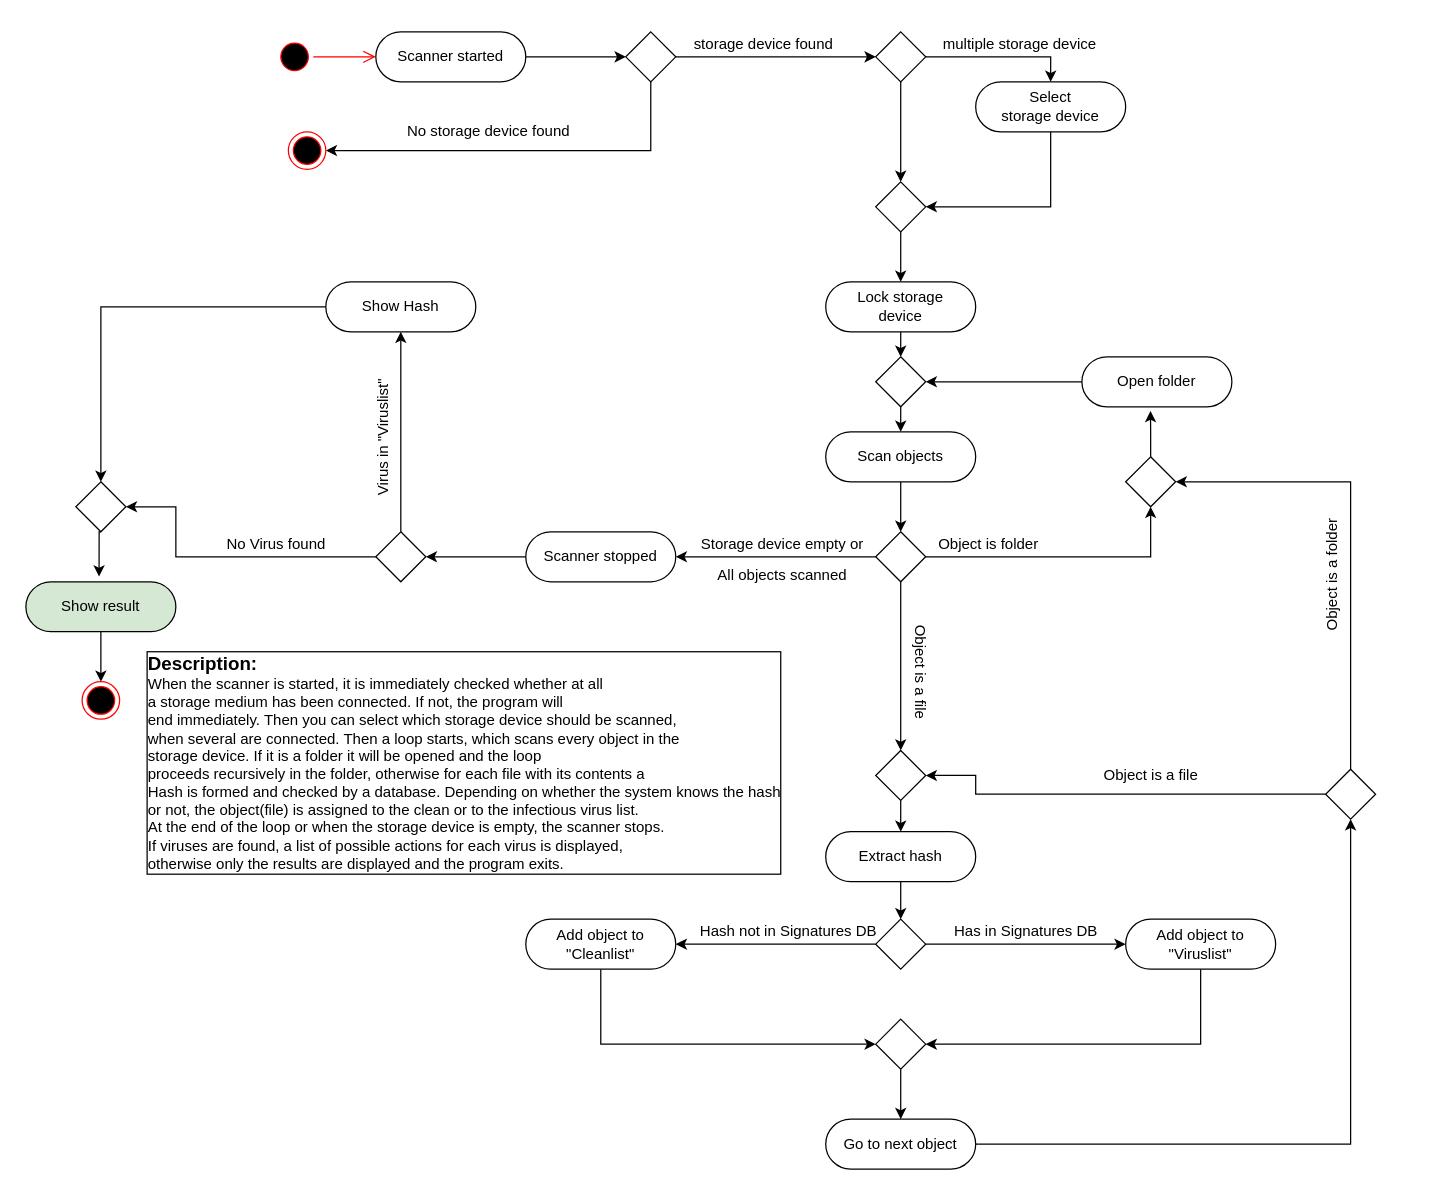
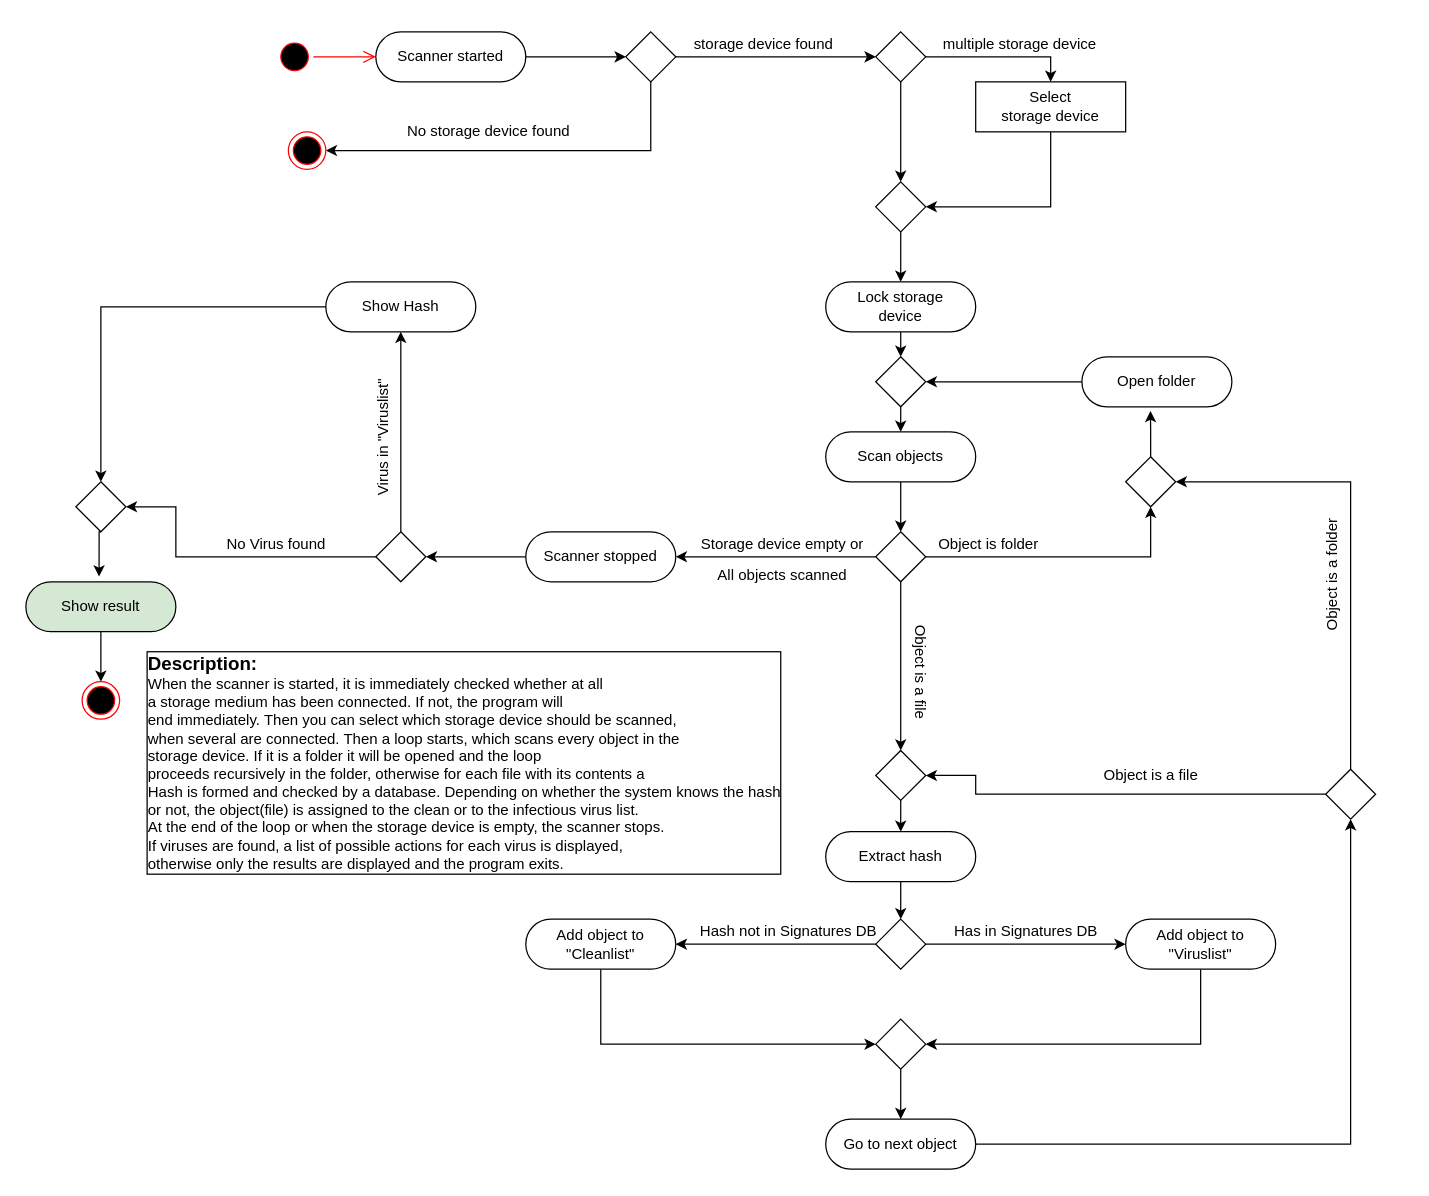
node "Select storage device": shape rounded rectangle -> rectangle
